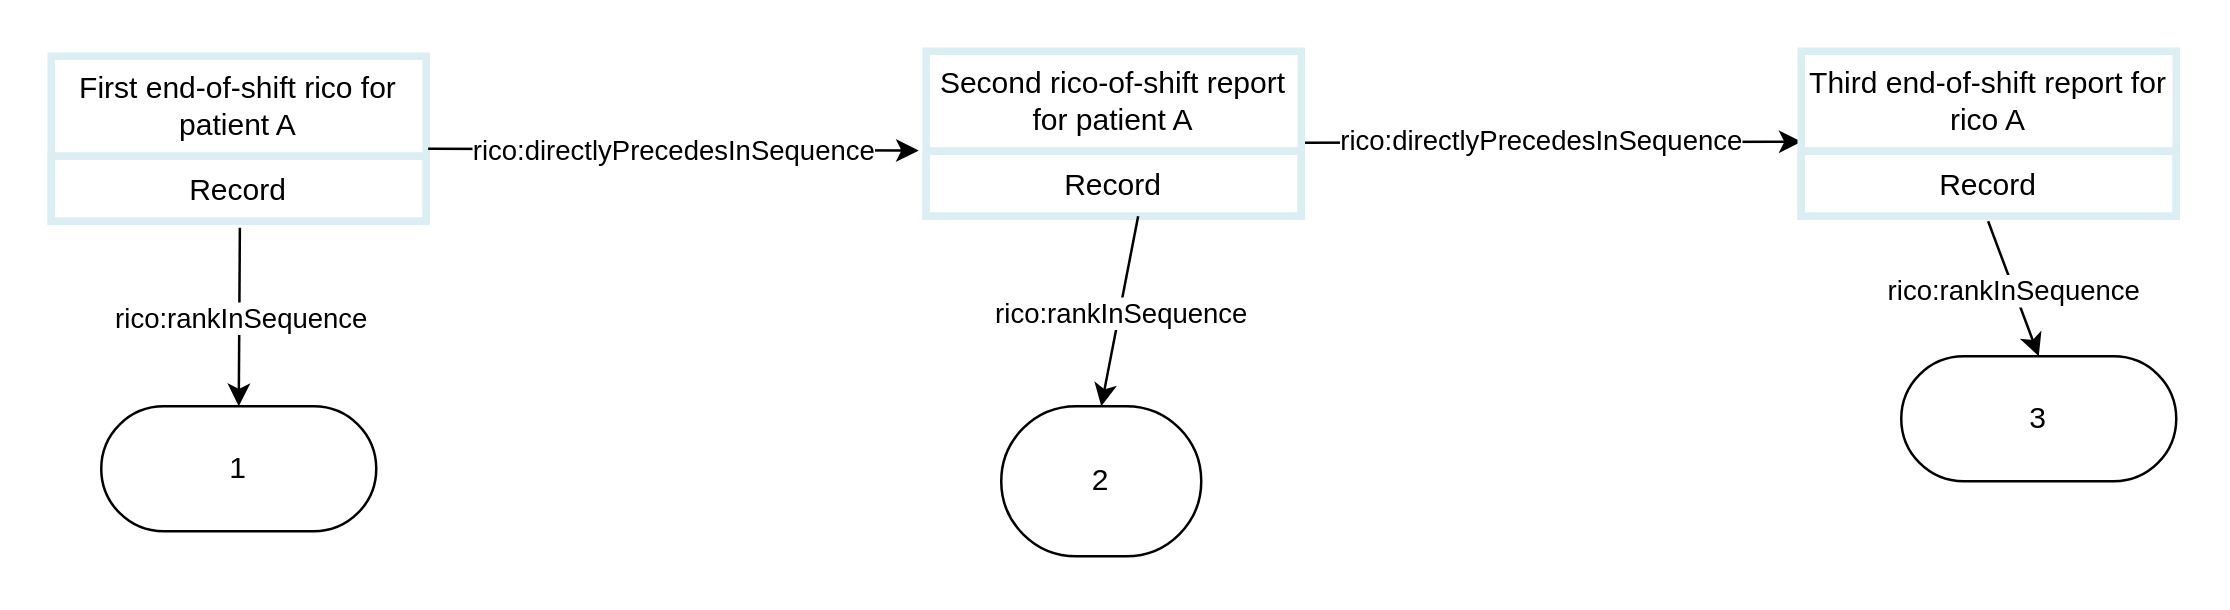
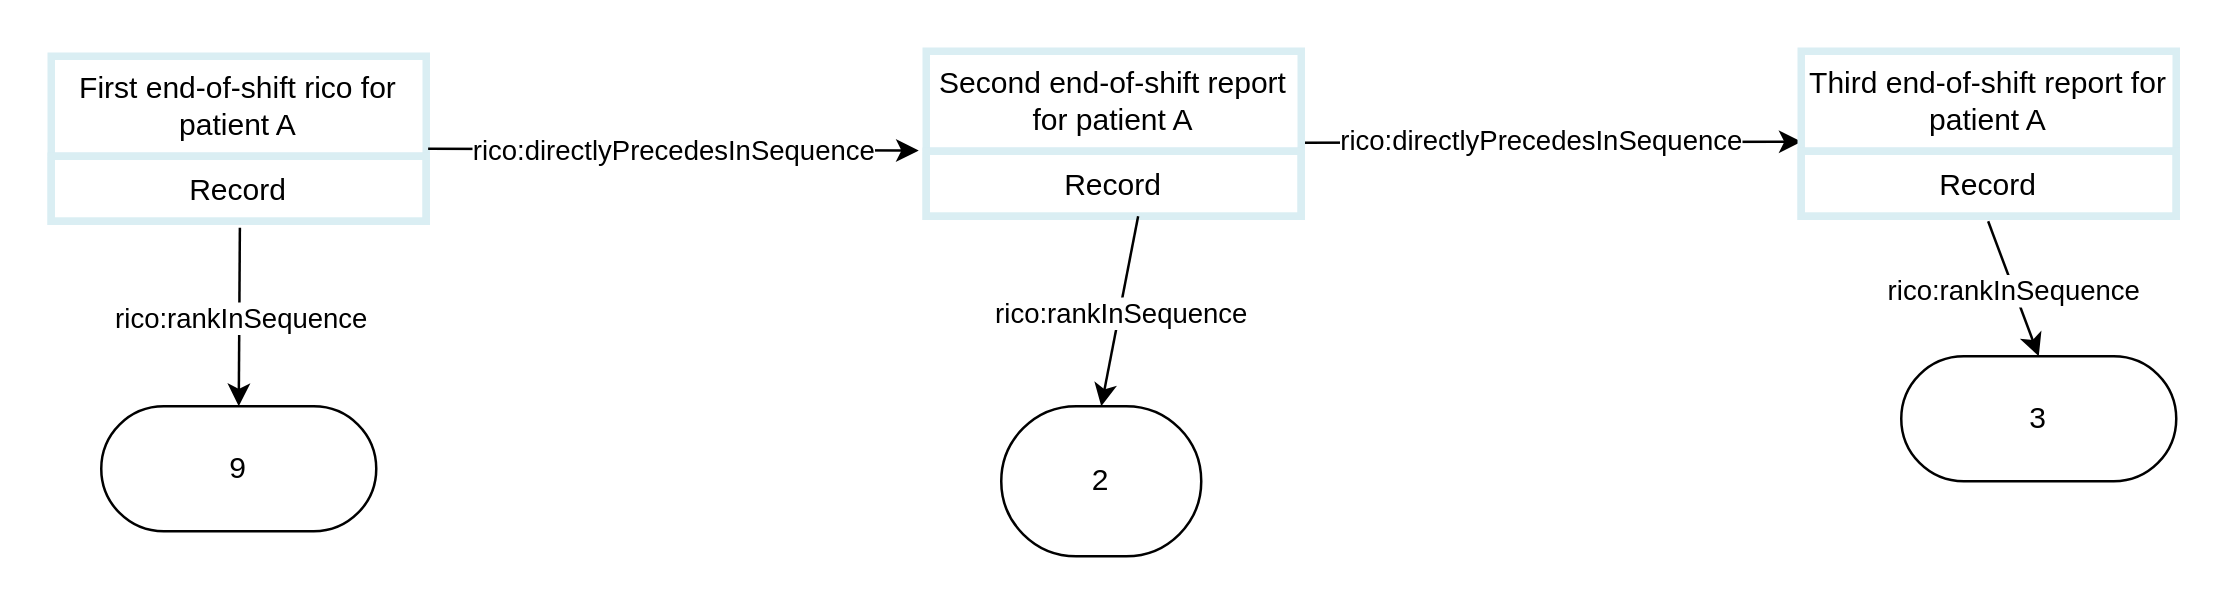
node "Second rico-of-shift report for patient A": label "Second rico-of-shift report for patient A" -> "Second end-of-shift report for patient A"
node "Third end-of-shift report for rico A": label "Third end-of-shift report for rico A" -> "Third end-of-shift report for patient A"
node "1": label "1" -> "9"
